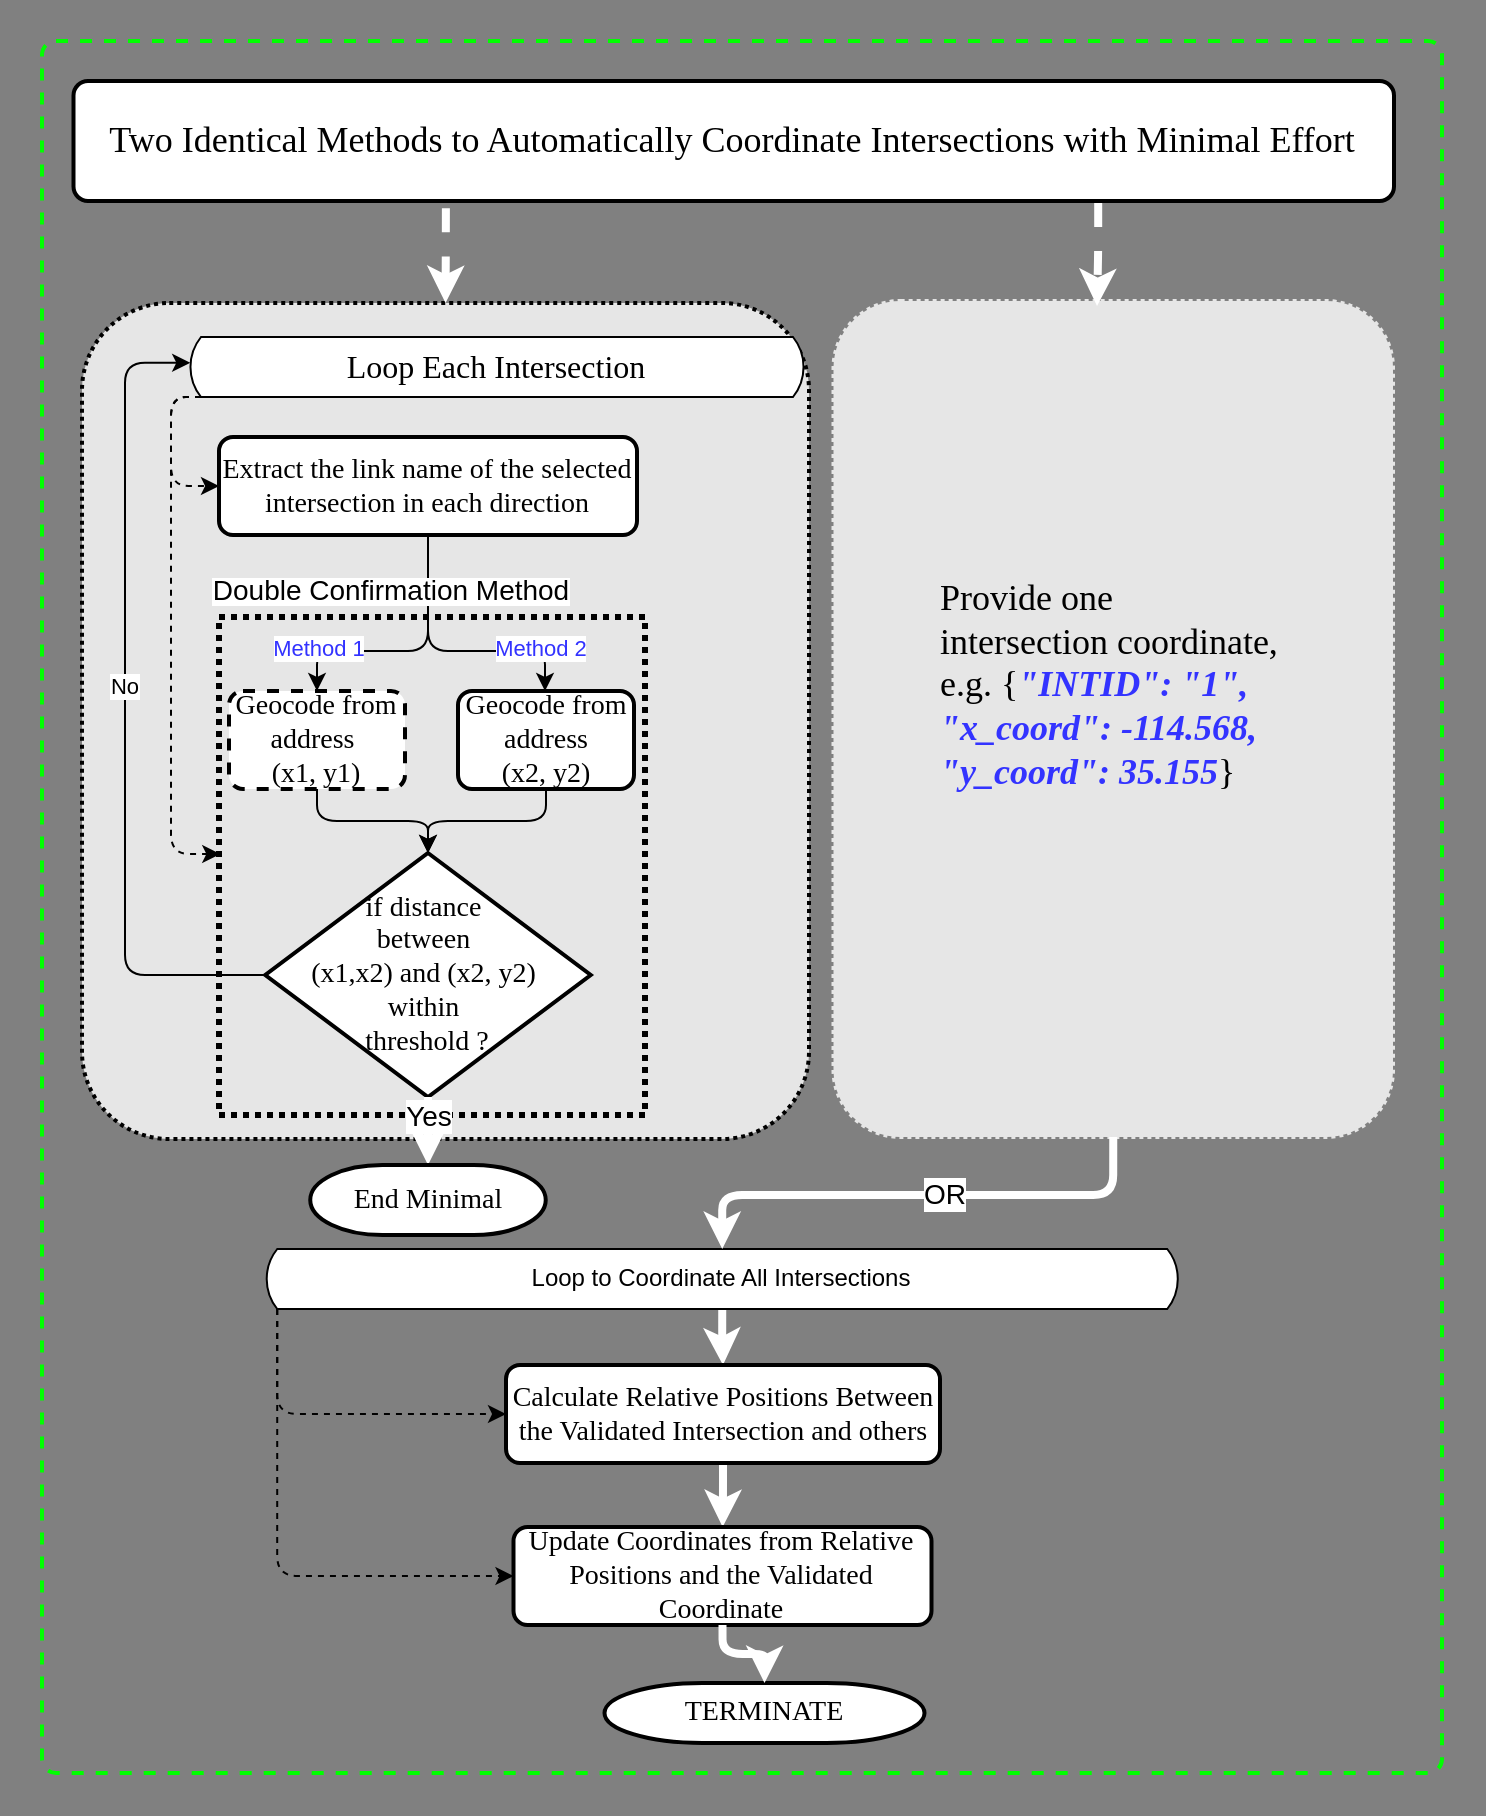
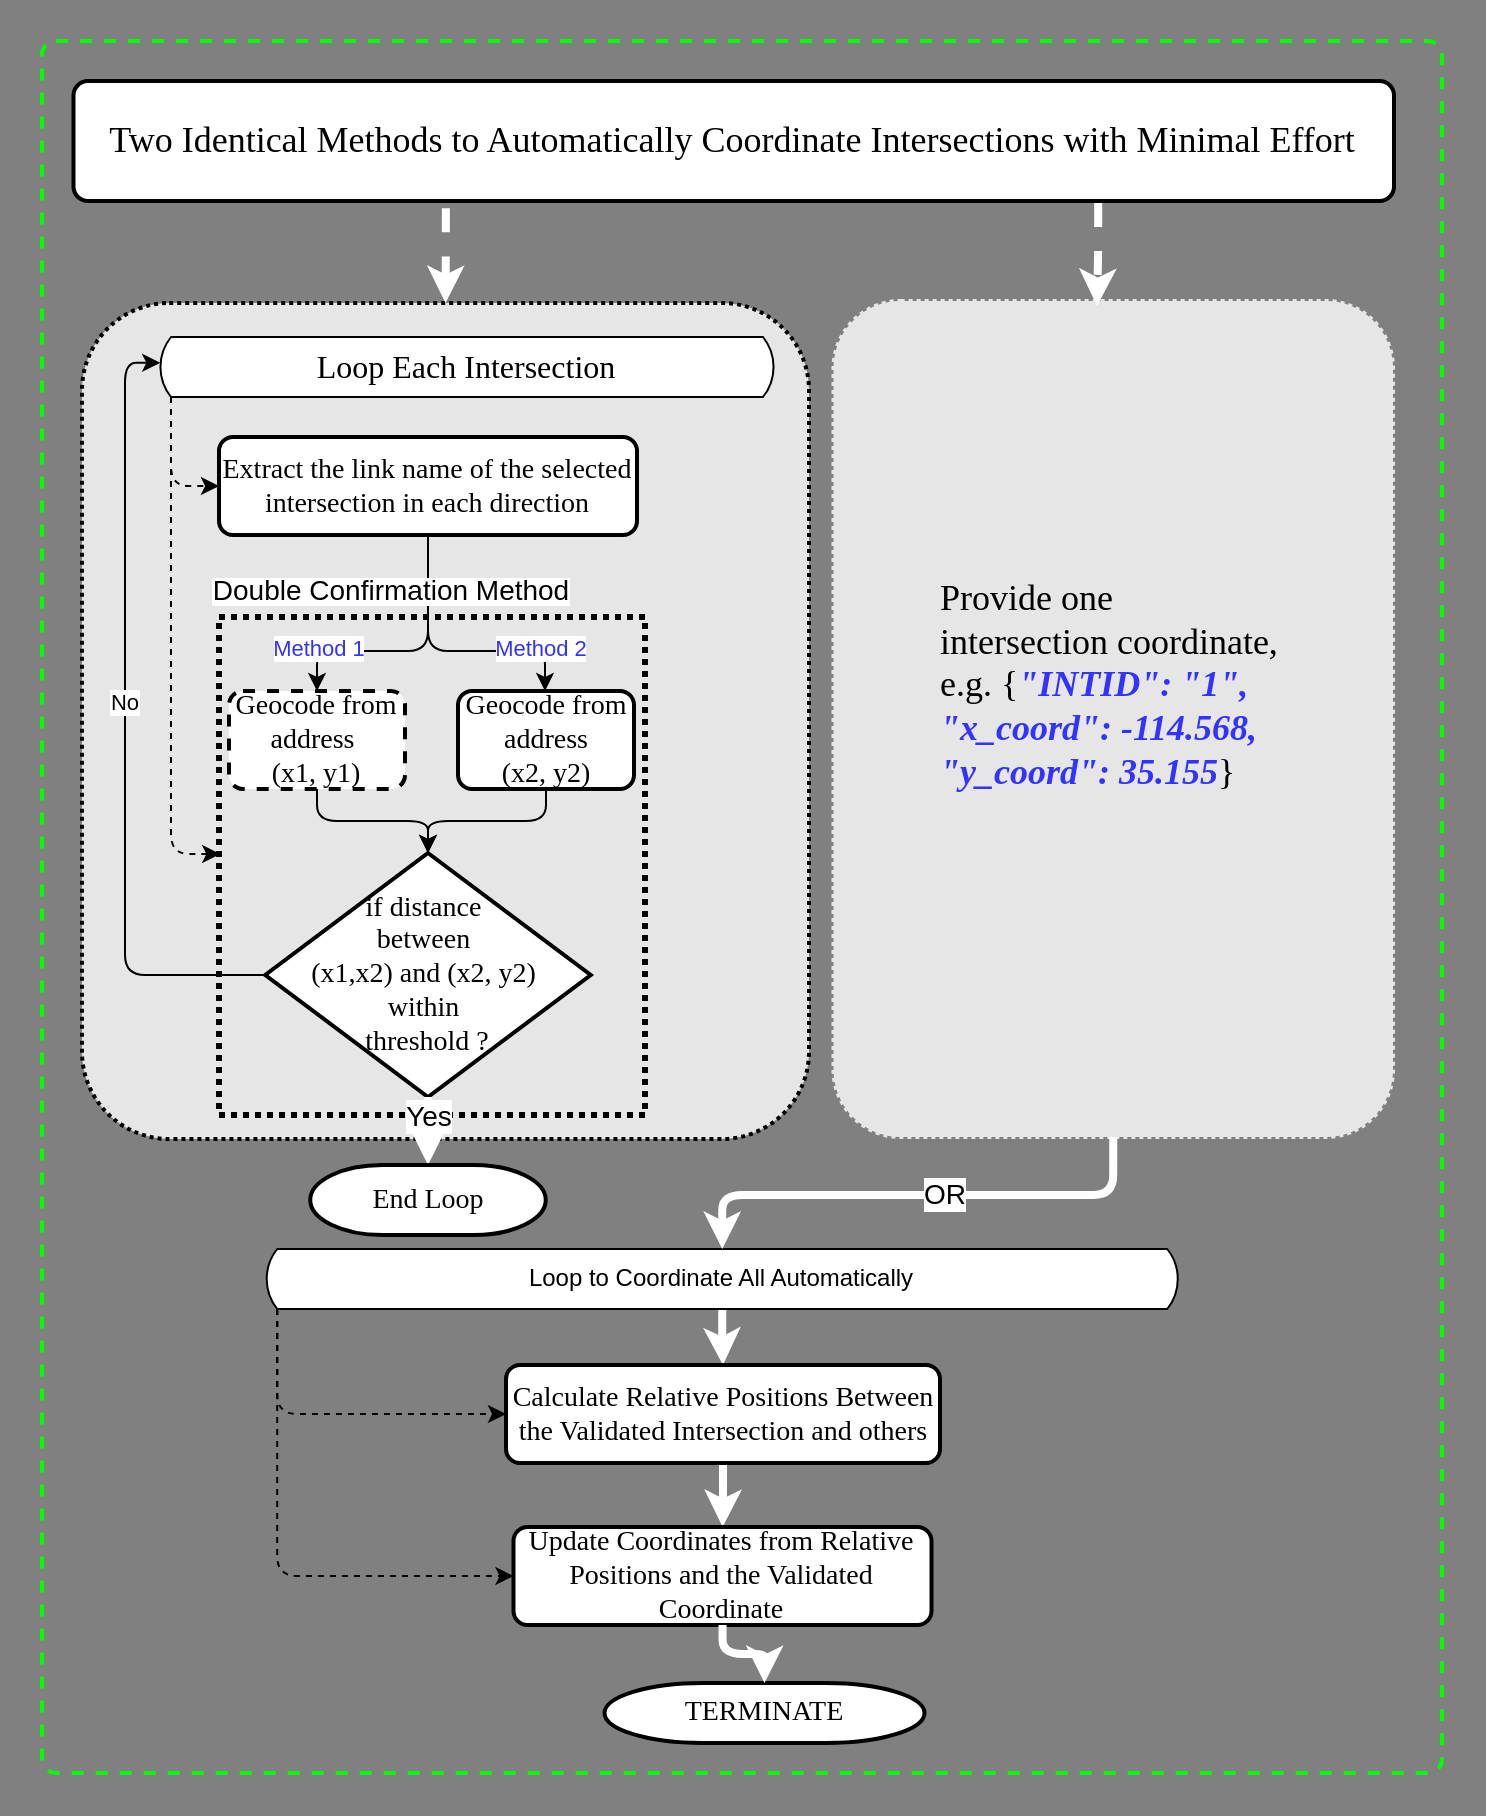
node "Loop Each Intersection": moved (497, 367) -> (467, 367)
node "End Minimal": label "End Minimal" -> "End Loop"
node "Loop to Coordinate All Intersections": label "Loop to Coordinate All Intersections" -> "Loop to Coordinate All Automatically"
